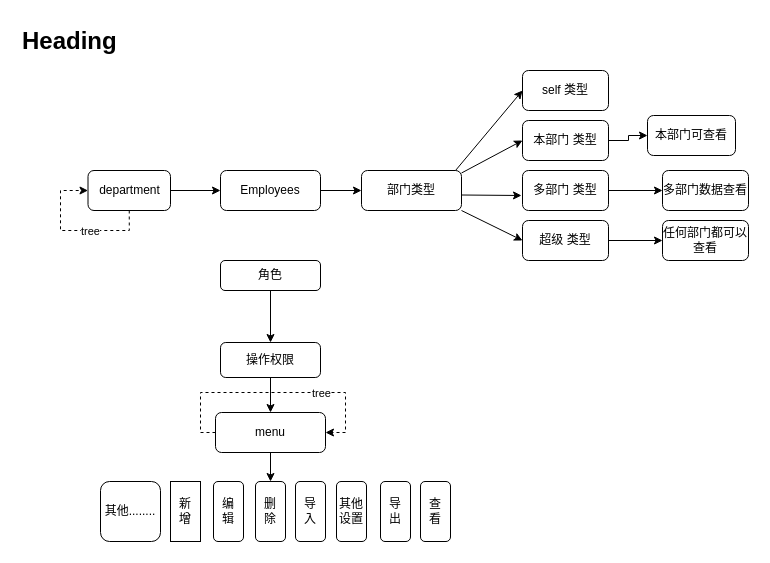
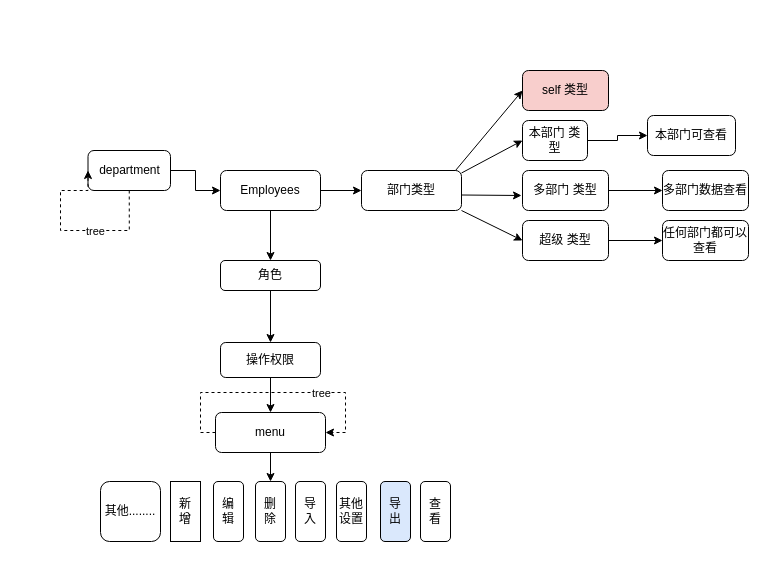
node "Heading": removed
node "self 类型": fillcolor #ffffff -> #f8cecc
node "本部门 类型": size 86x40 -> 65x40
node "department": moved (129, 191) -> (129, 171)
edge "Employees" -> "角色": added
node "导 出": fillcolor #ffffff -> #dae8fc
